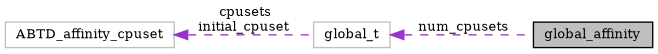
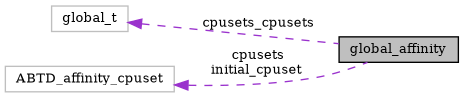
edge "global_affinity" -> "global_t": label " num_cpusets" -> " cpusets_cpusets"
edge "global_t" -> "ABTD_affinity_cpuset": now "global_affinity" -> "ABTD_affinity_cpuset"
